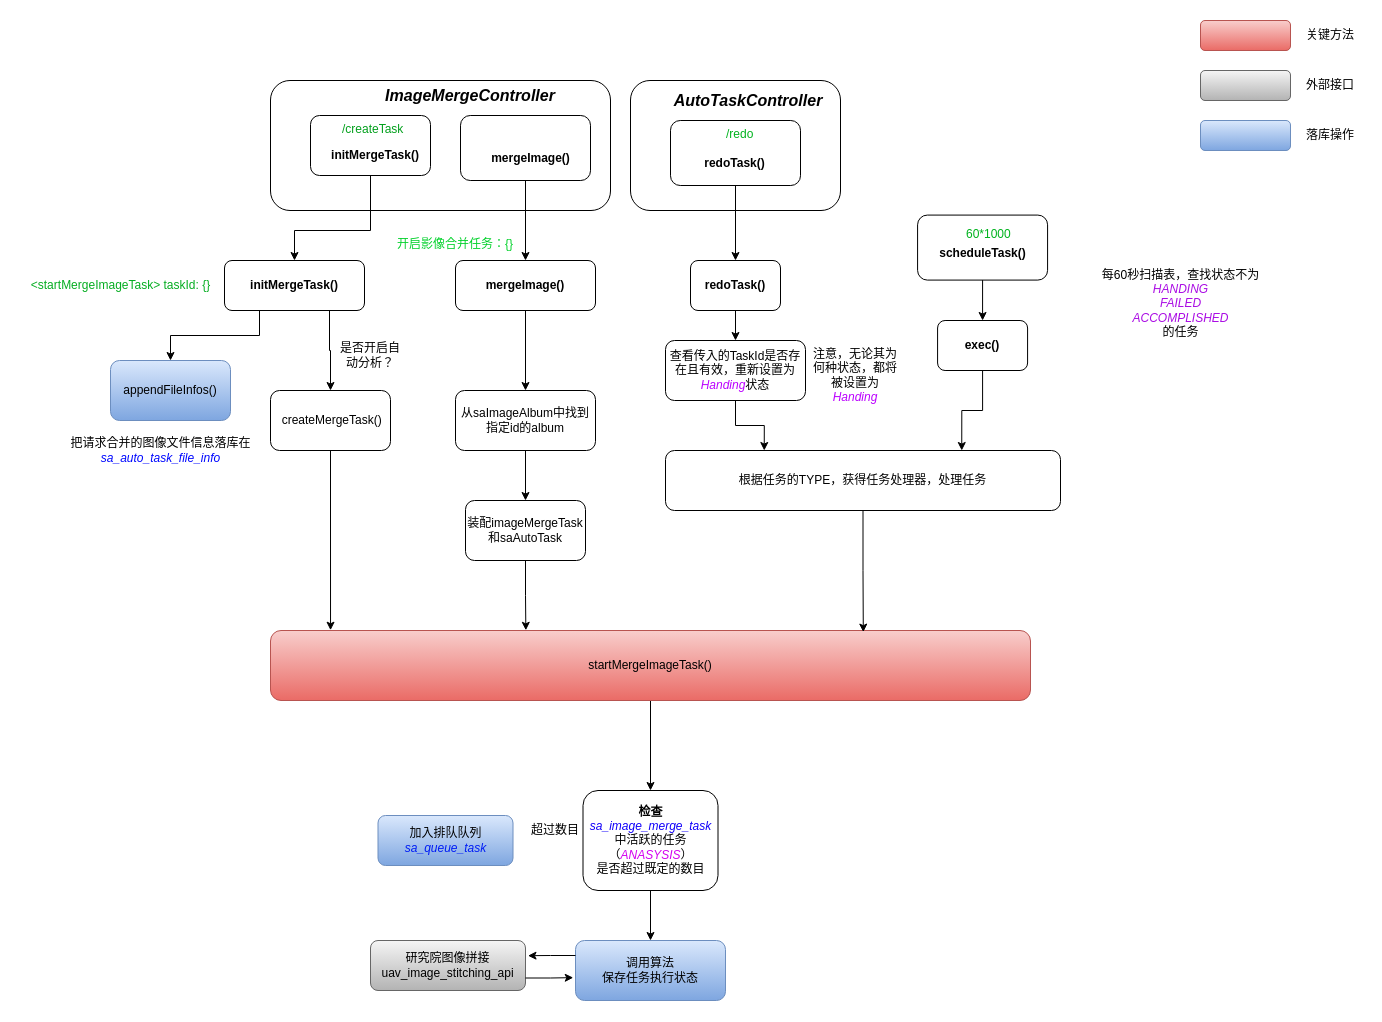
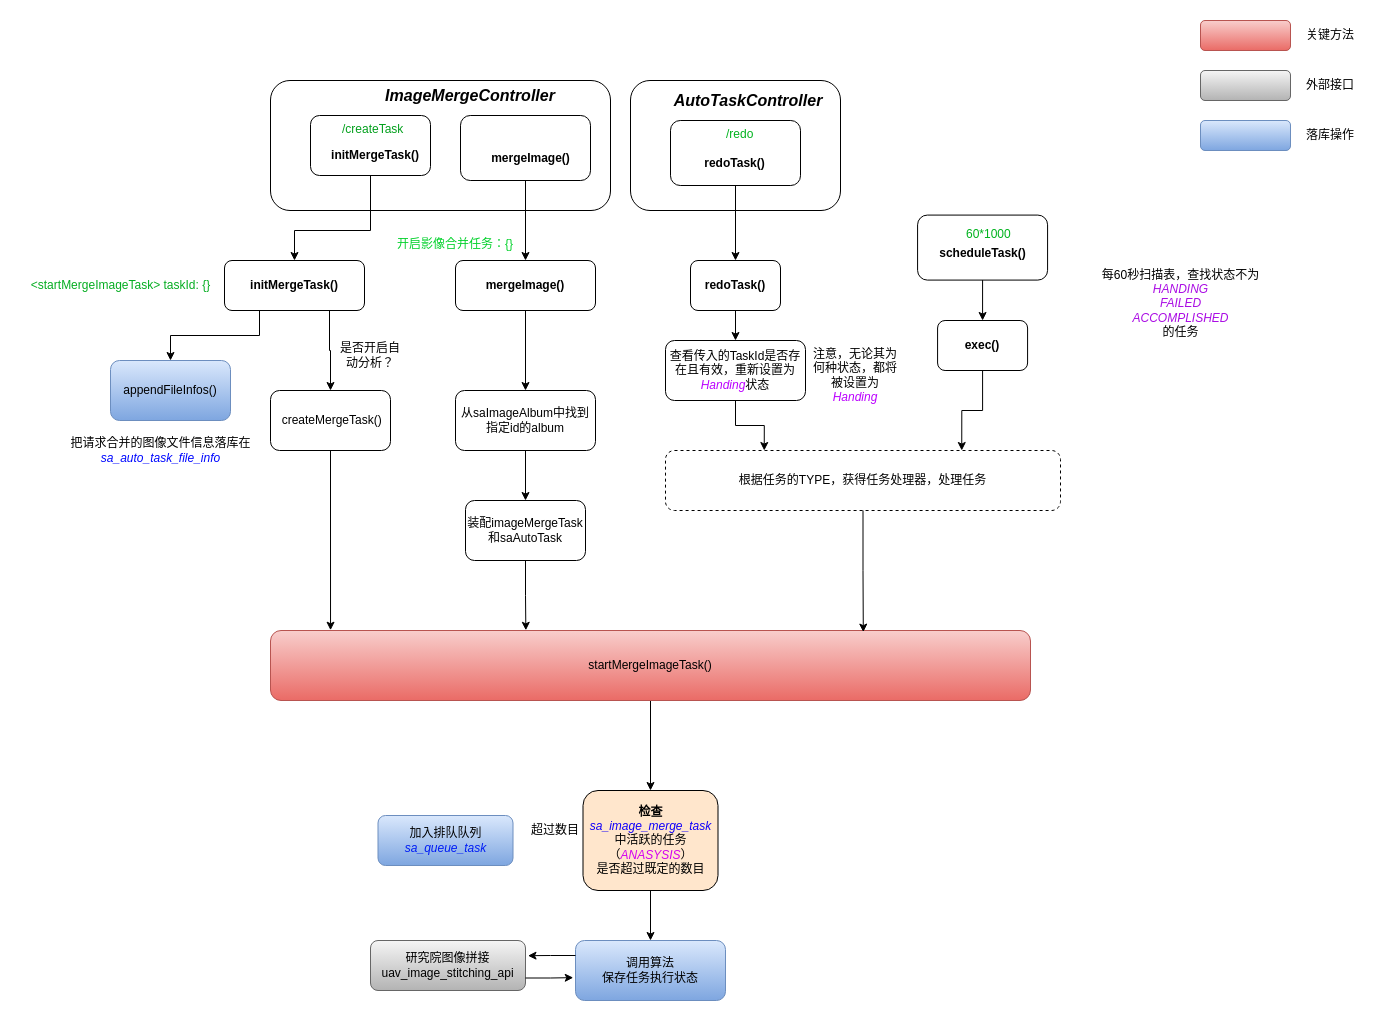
node "根据任务的TYPE，获得任务处理器，处理任务": style solid -> dashed
node "检查 sa_image_merge_task 中活跃的任务（ANASYSIS） 是否超过既定的数目": fillcolor #ffffff -> #ffe6cc
